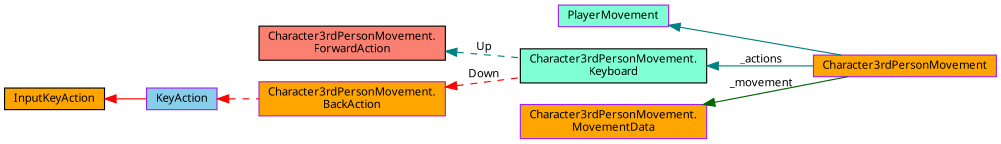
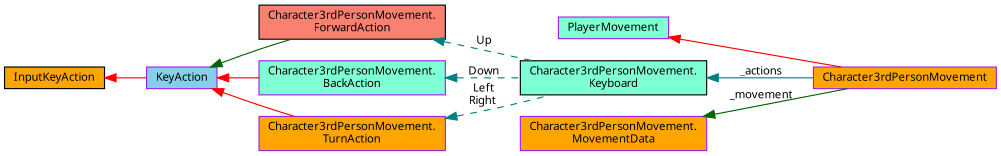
edge "Character3rdPersonMovement" -> "PlayerMovement": color teal -> red
edge "Character3rdPersonMovement. ForwardAction" -> "KeyAction": added
edge "Character3rdPersonMovement. Keyboard" -> "Character3rdPersonMovement. BackAction": color red -> teal
edge "Character3rdPersonMovement. BackAction" -> "KeyAction": style dashed -> solid
node "Character3rdPersonMovement. BackAction": fillcolor orange -> aquamarine
node "Character3rdPersonMovement. TurnAction": added
